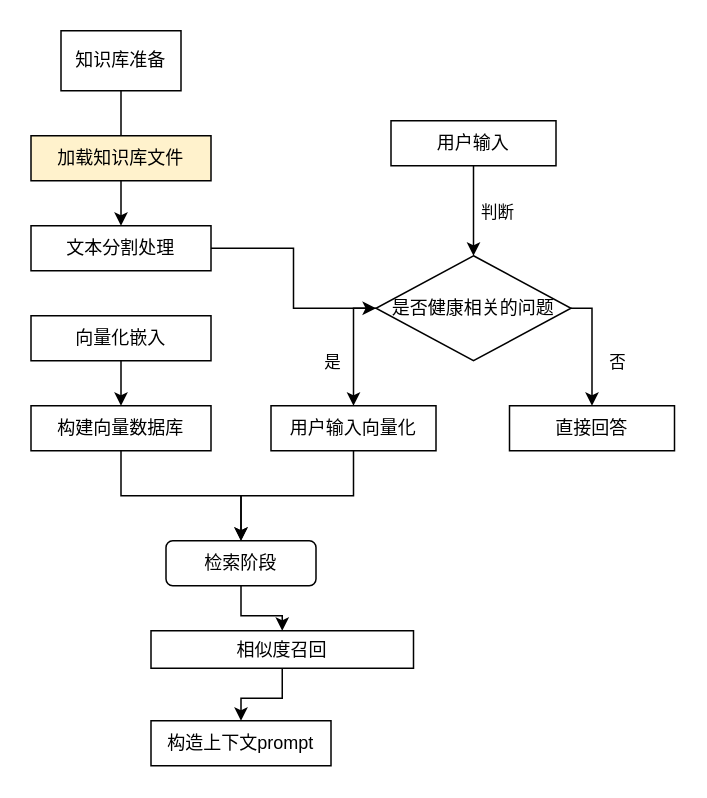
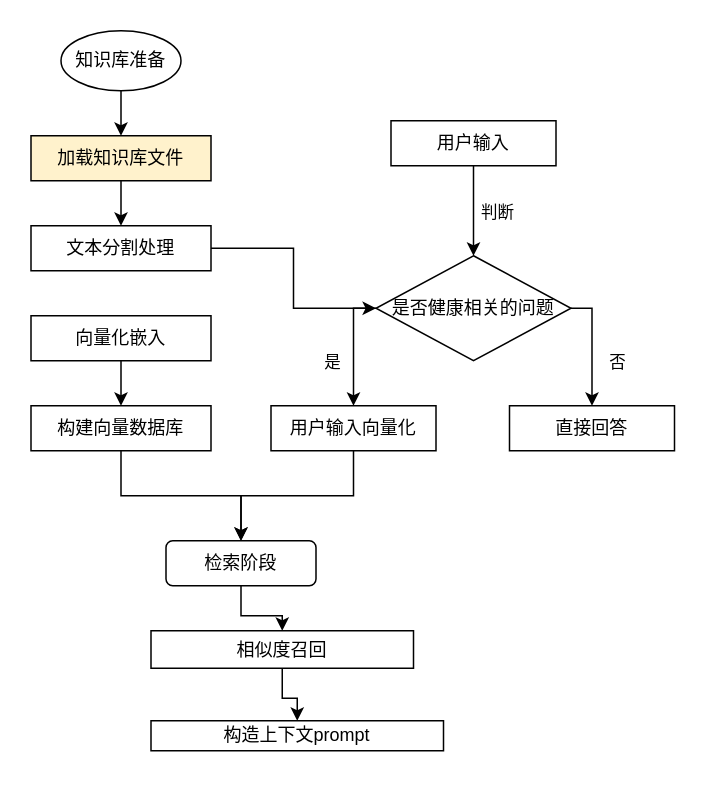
node "知识库准备": shape rectangle -> ellipse
edge "知识库准备" -- "加载知识库文件": arrowhead none -> classic
node "构造上下文prompt": size 180x45 -> 293x30
